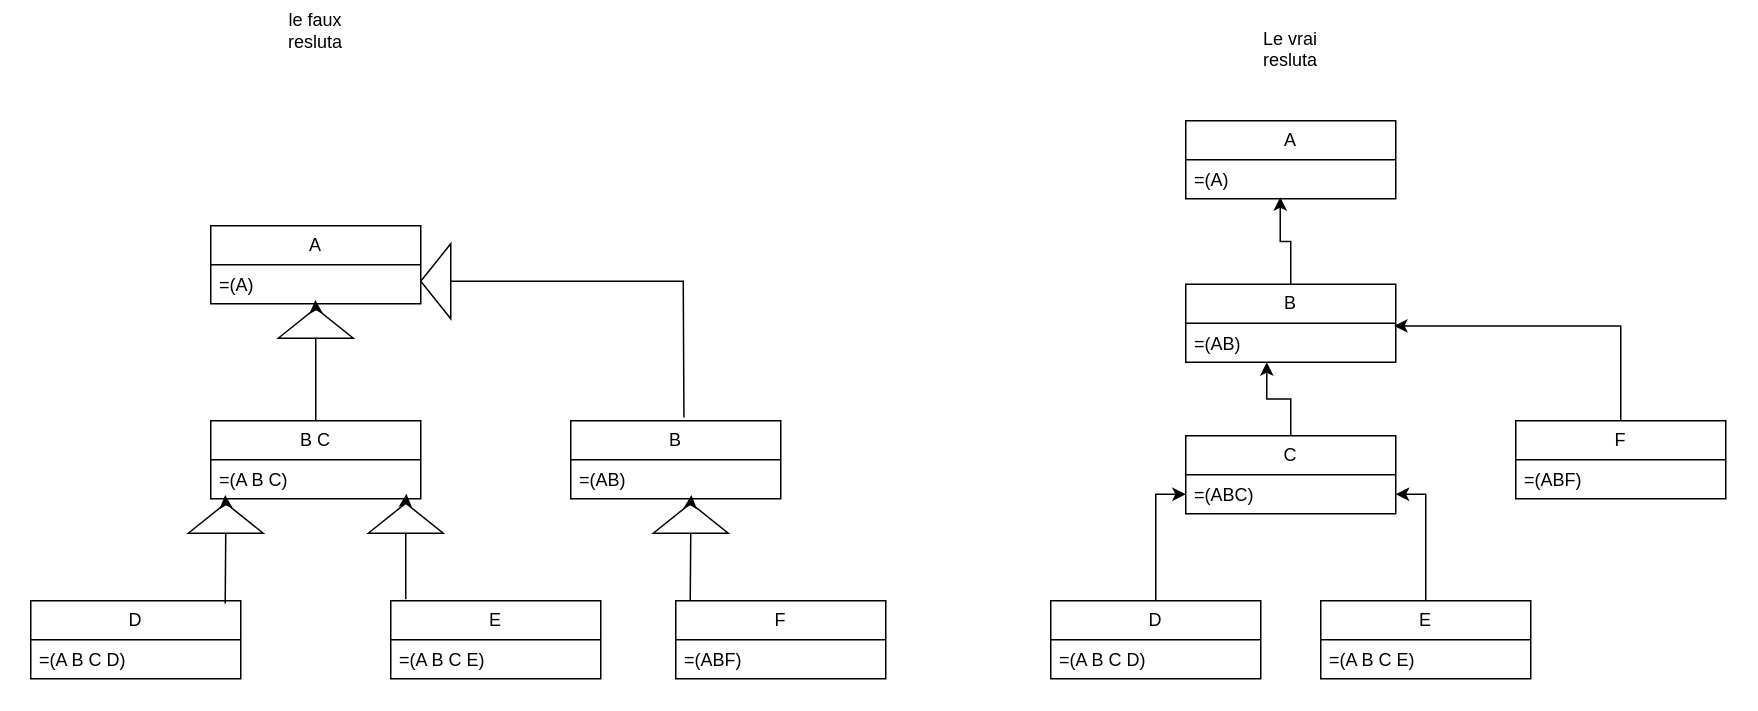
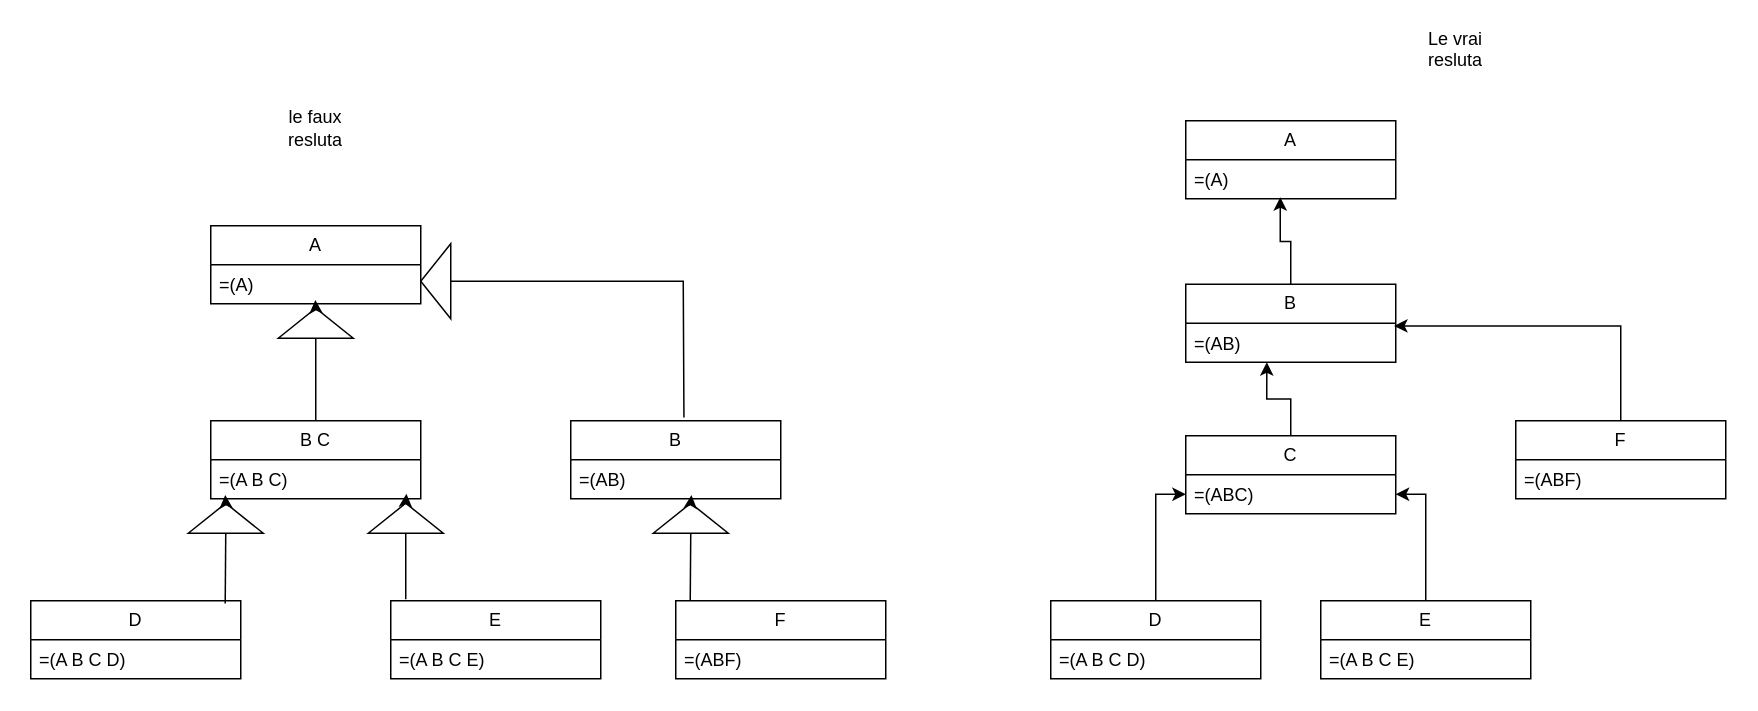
node "le faux resluta": moved (316, 31) -> (316, 128)
node "Le vrai resluta": moved (1291, 61) -> (1456, 61)
